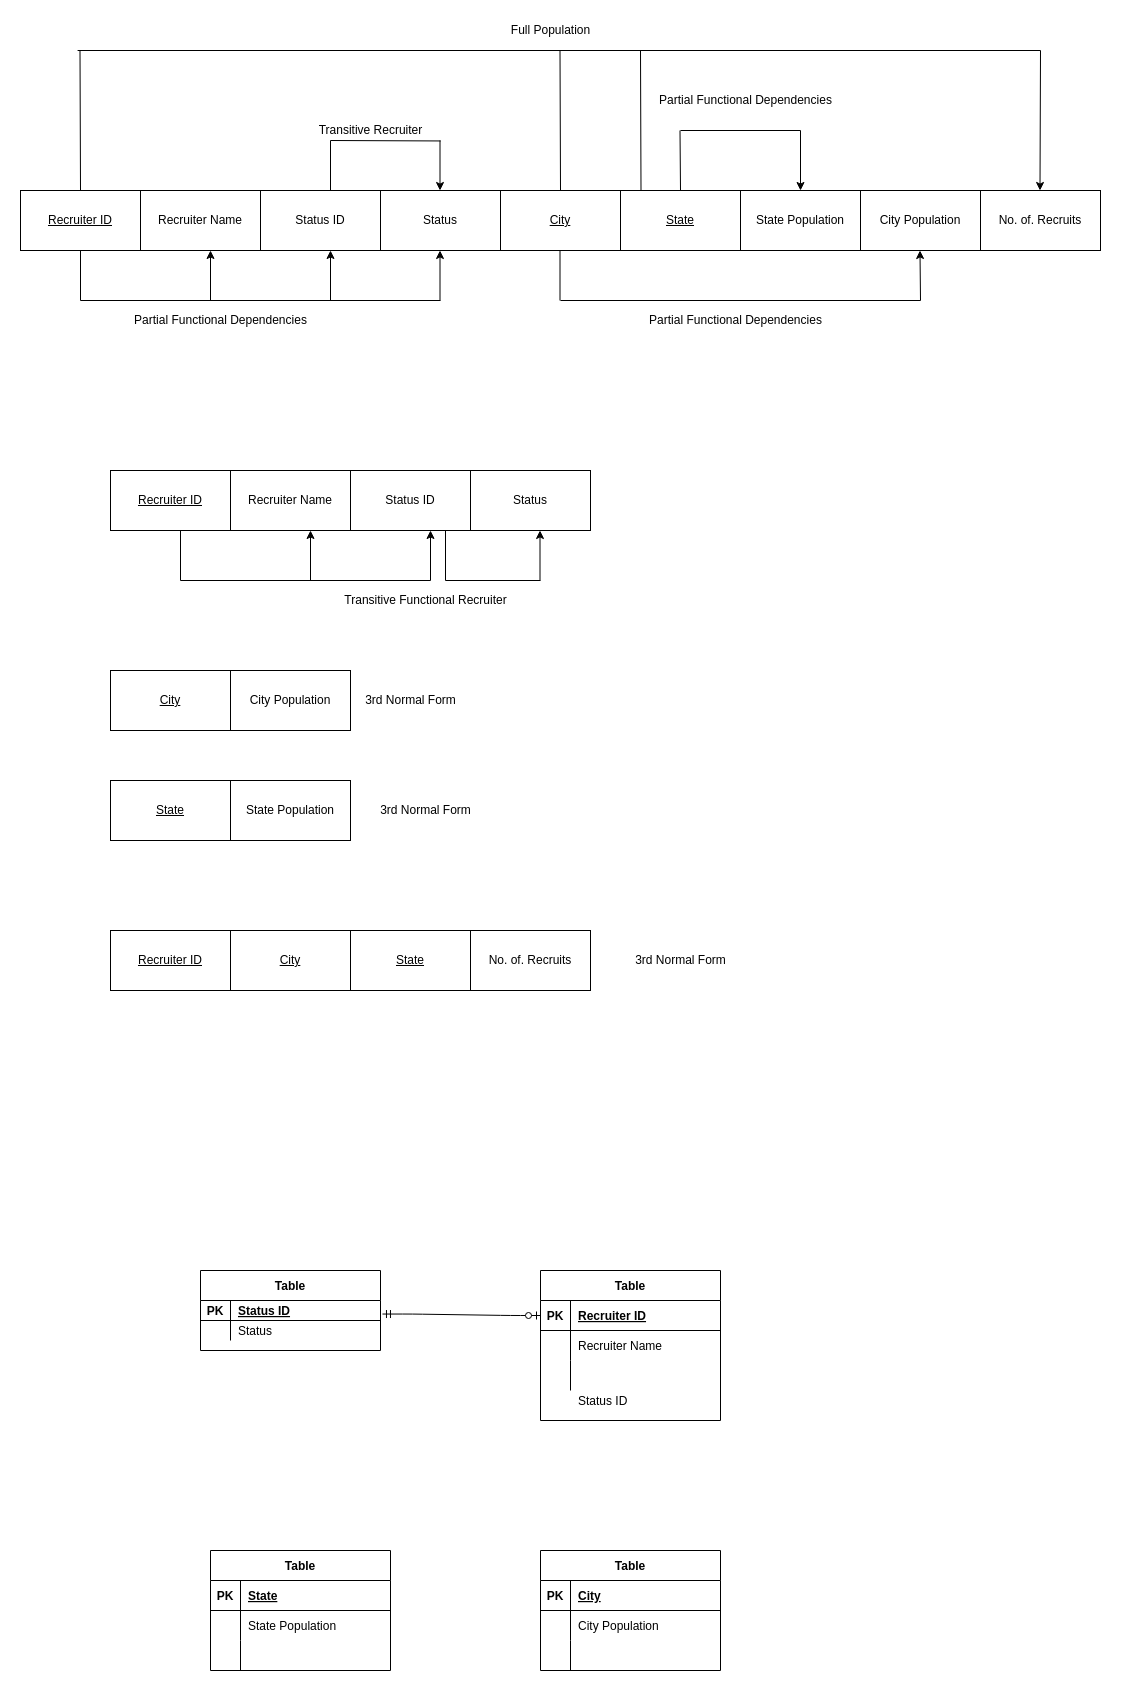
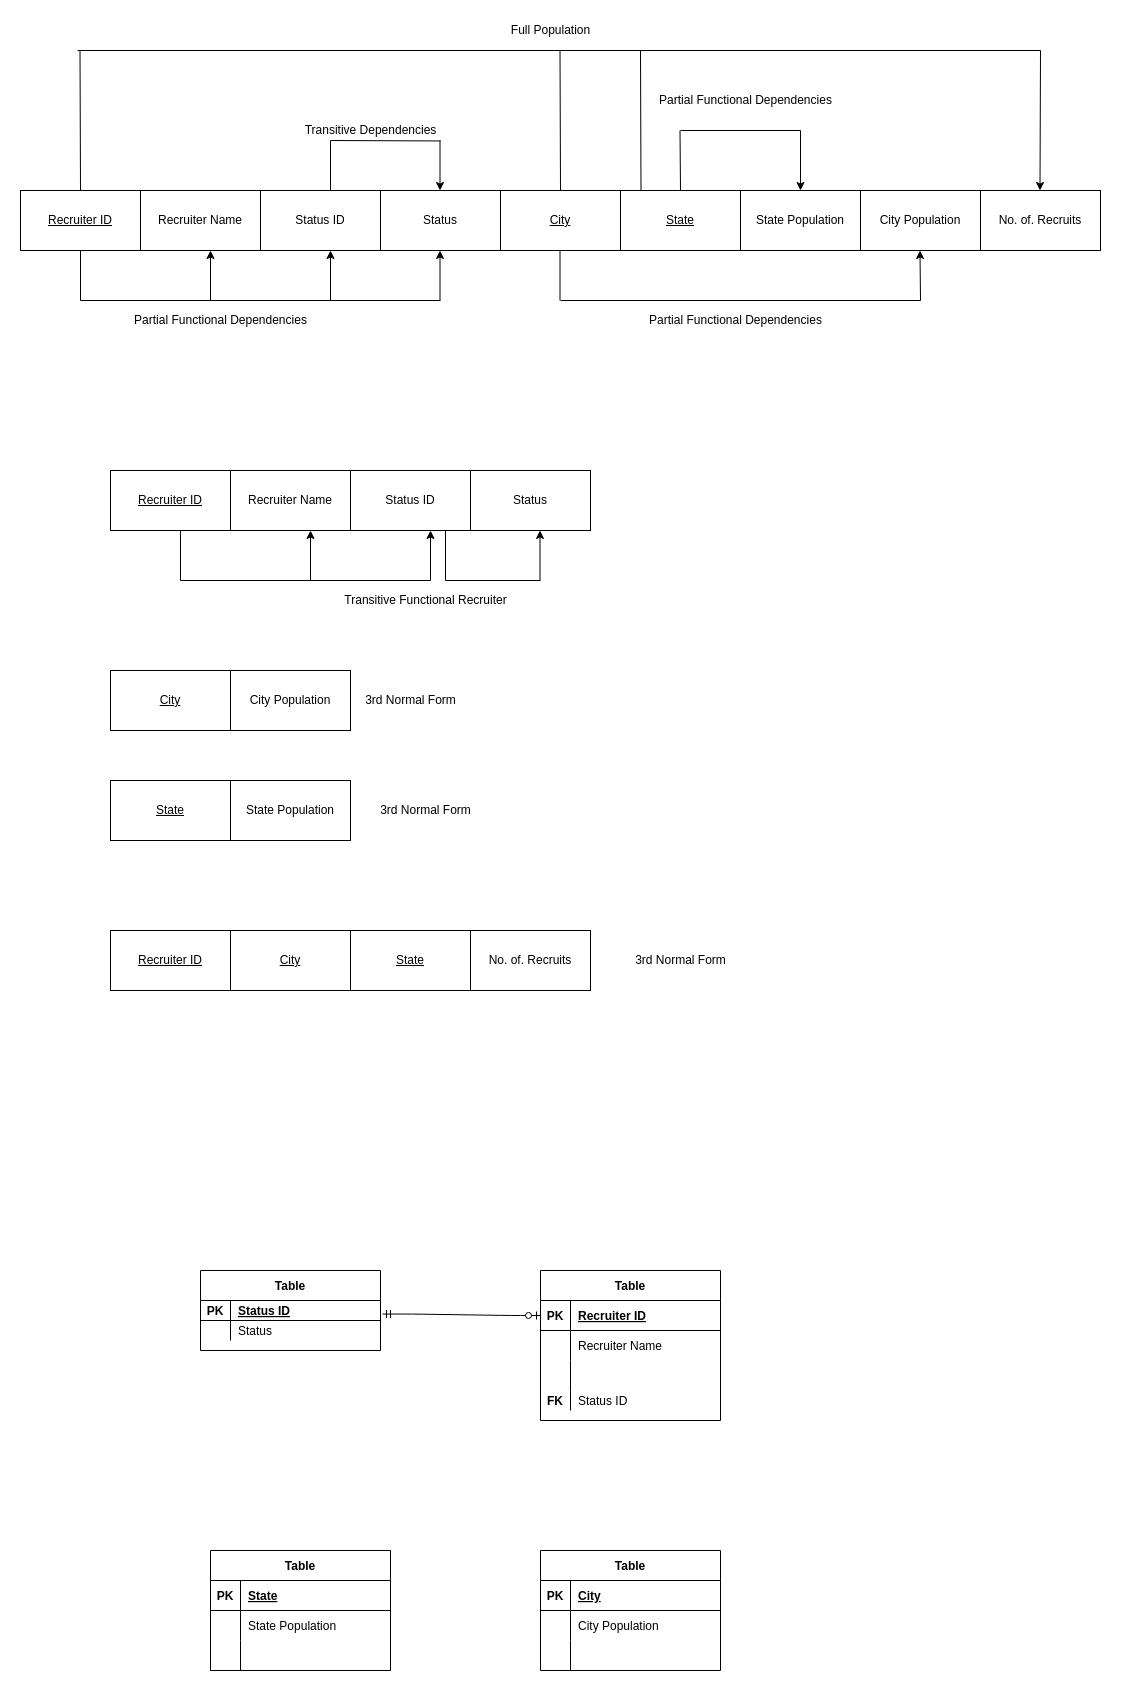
node "Transitive Recruiter": label "Transitive Recruiter" -> "Transitive Dependencies"
node "FK": added
